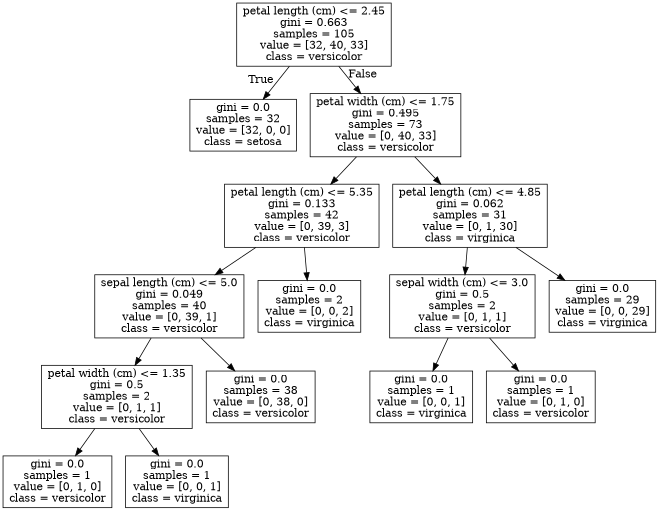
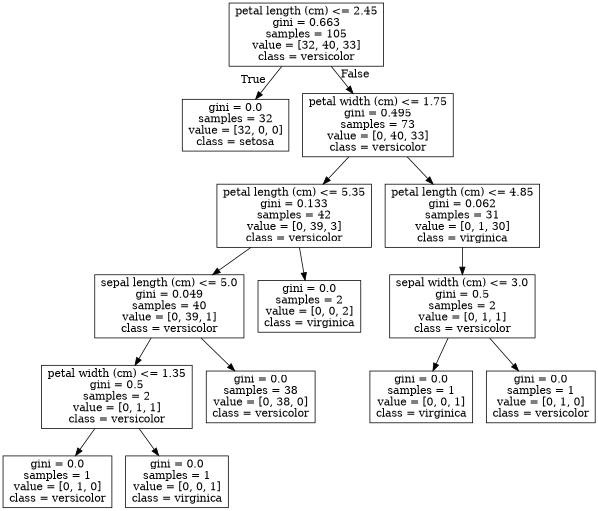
node "gini = 0.0 samples = 29 value = [0, 0, 29] class = virginica": removed
